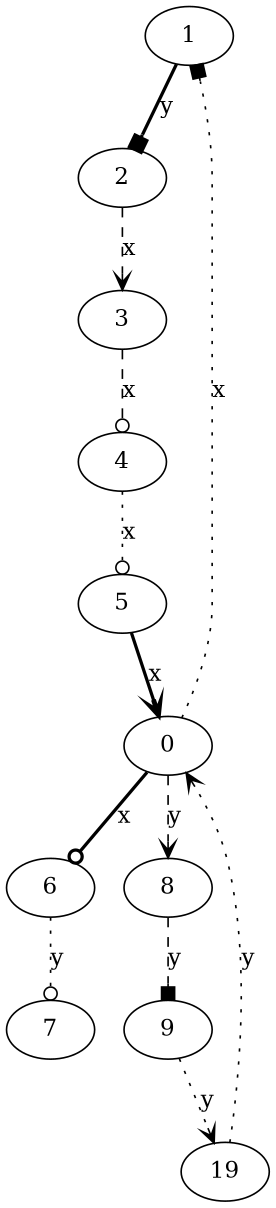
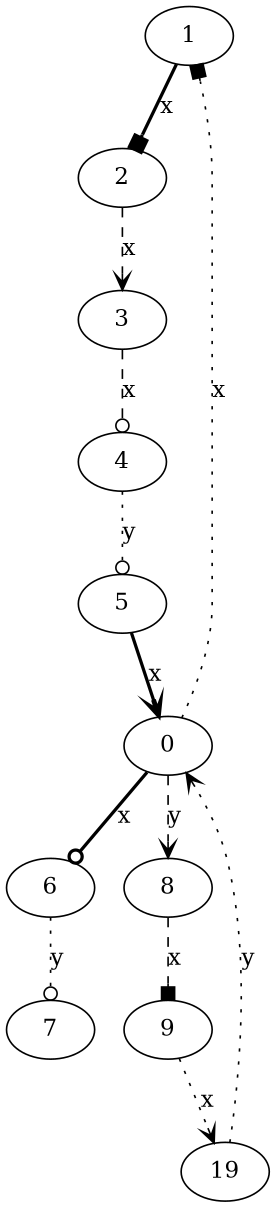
edge "1" -> "2": label "y" -> "x"
edge "4" -> "5": label "x" -> "y"
edge "8" -> "9": label "y" -> "x"
edge "9" -> "19": label "y" -> "x"
